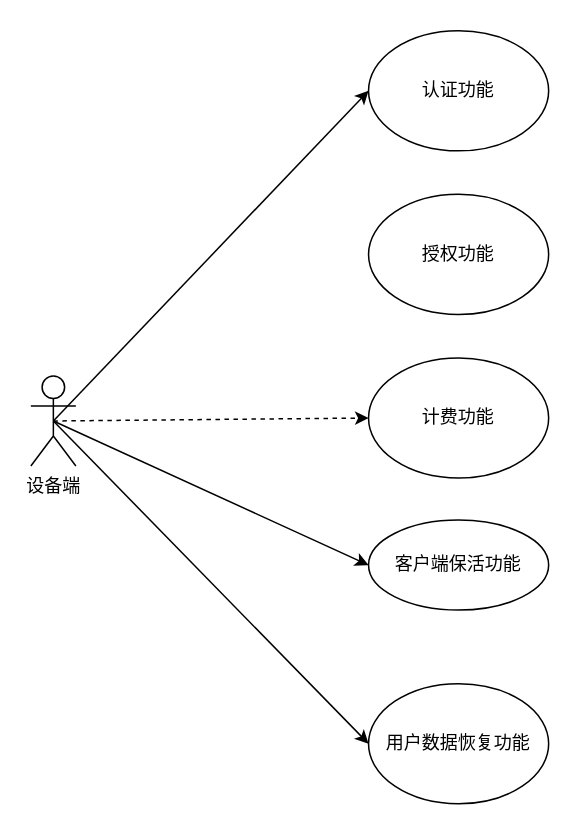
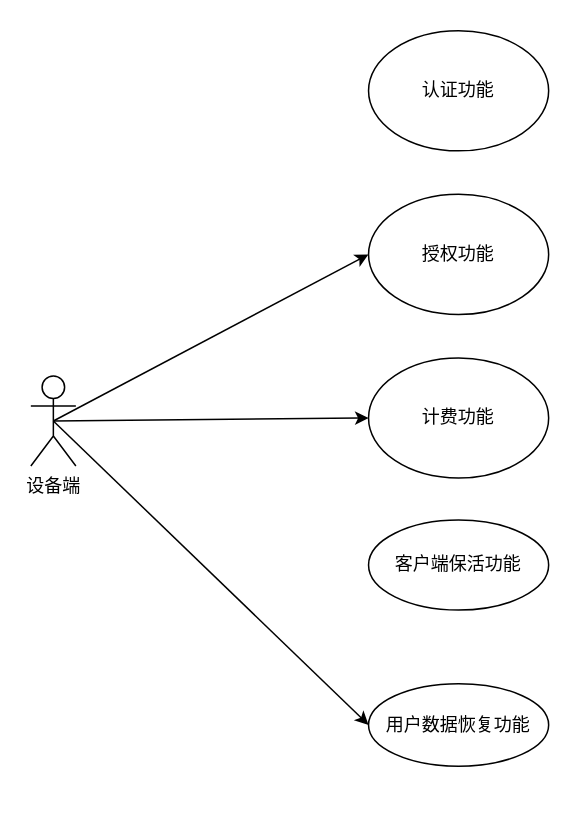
edge "设备端" -> "认证功能": removed
edge "设备端" -> "授权功能": added
edge "设备端" -> "计费功能": style dashed -> solid
edge "设备端" -> "客户端保活功能": removed
node "用户数据恢复功能": size 180x120 -> 180x83
